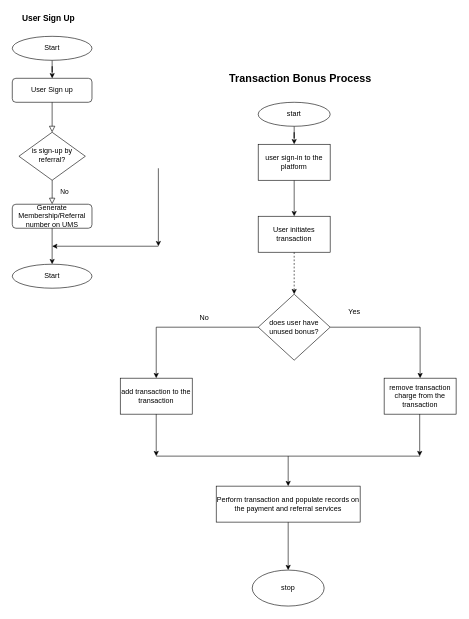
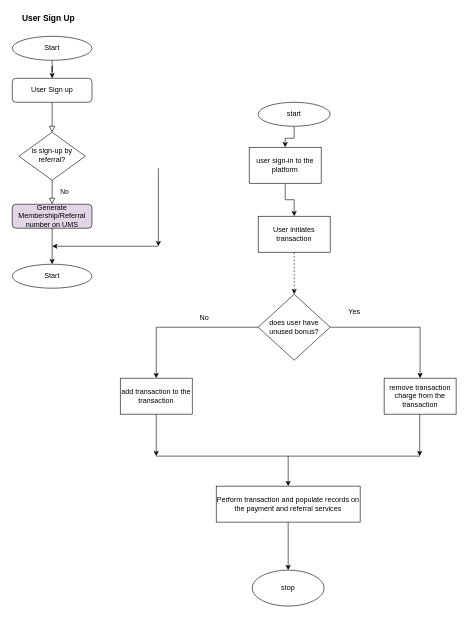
node "Transaction Bonus Process": removed
node "user sign-in to the platform": moved (294, 162) -> (285, 165)
node "Generate Membership/Referral number on UMS": fillcolor #ffffff -> #e1d5e7
